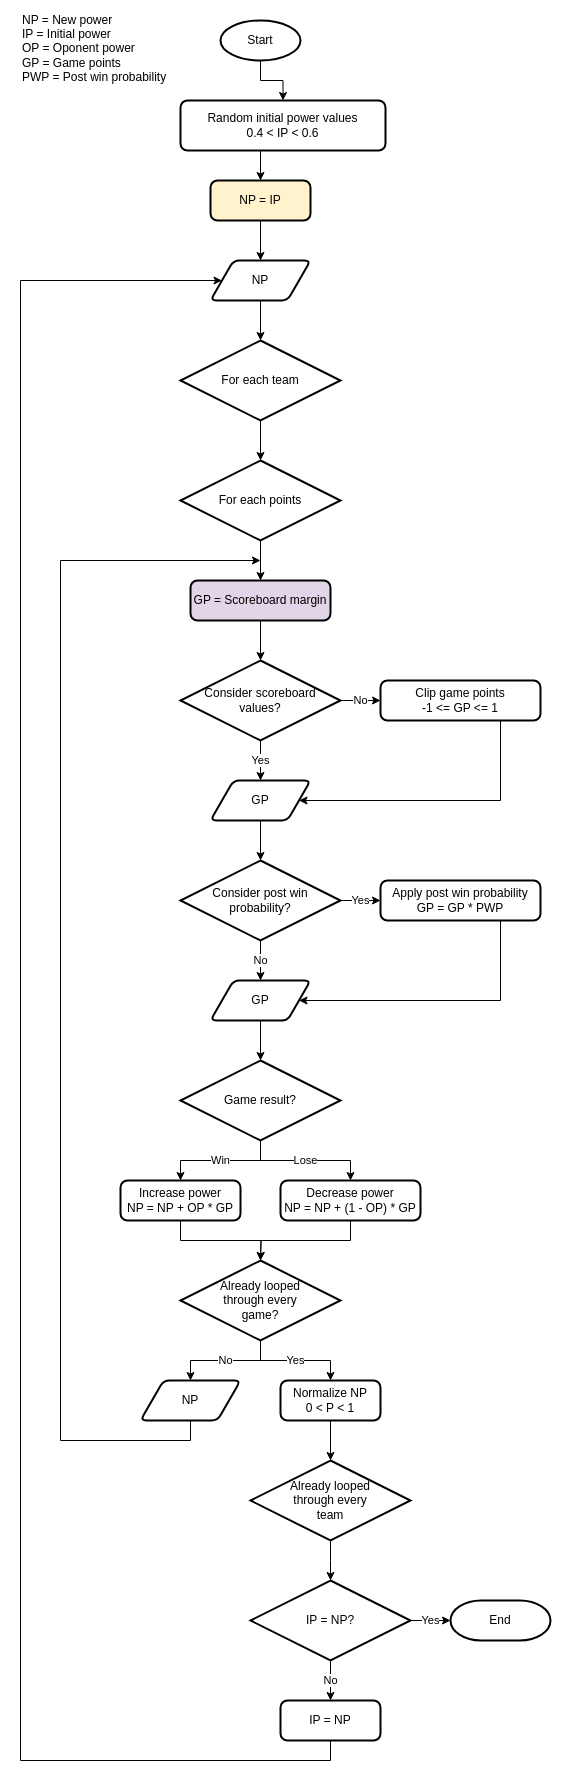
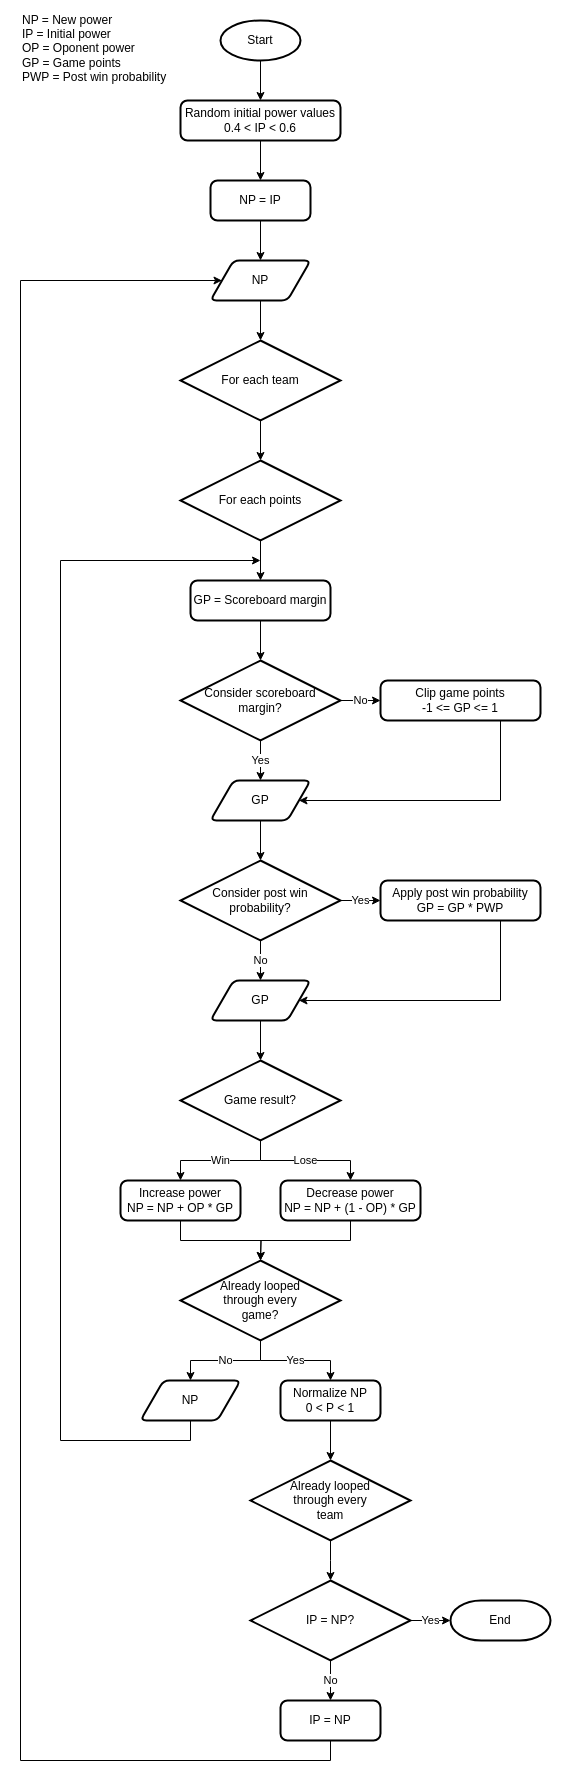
node "Random initial power values 0.4 < IP < 0.6": size 205x50 -> 160x40
node "NP = IP": fillcolor #fff2cc -> #ffffff
node "GP = Scoreboard margin": fillcolor #e1d5e7 -> #ffffff
node "Consider scoreboard values?": label "Consider scoreboard values?" -> "Consider scoreboard margin?"
